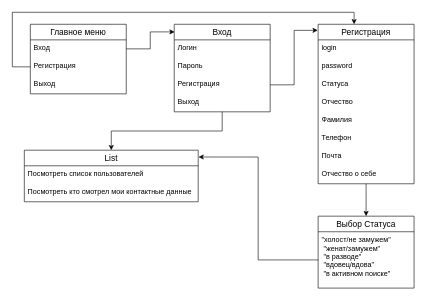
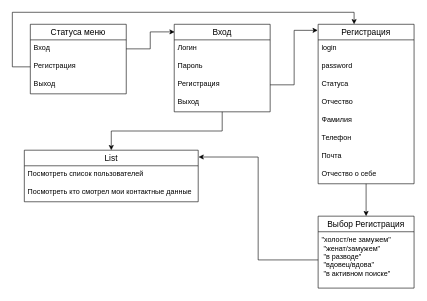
node "Главное меню": label "Главное меню" -> "Статуса меню"
node "Выбор Статуса": label "Выбор Статуса" -> "Выбор Регистрация"
